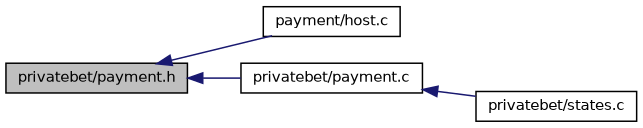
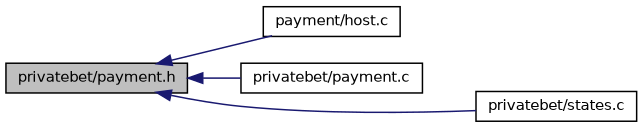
edge "privatebet/states.c" -> "privatebet/payment.c": now "privatebet/states.c" -> "privatebet/payment.h"
